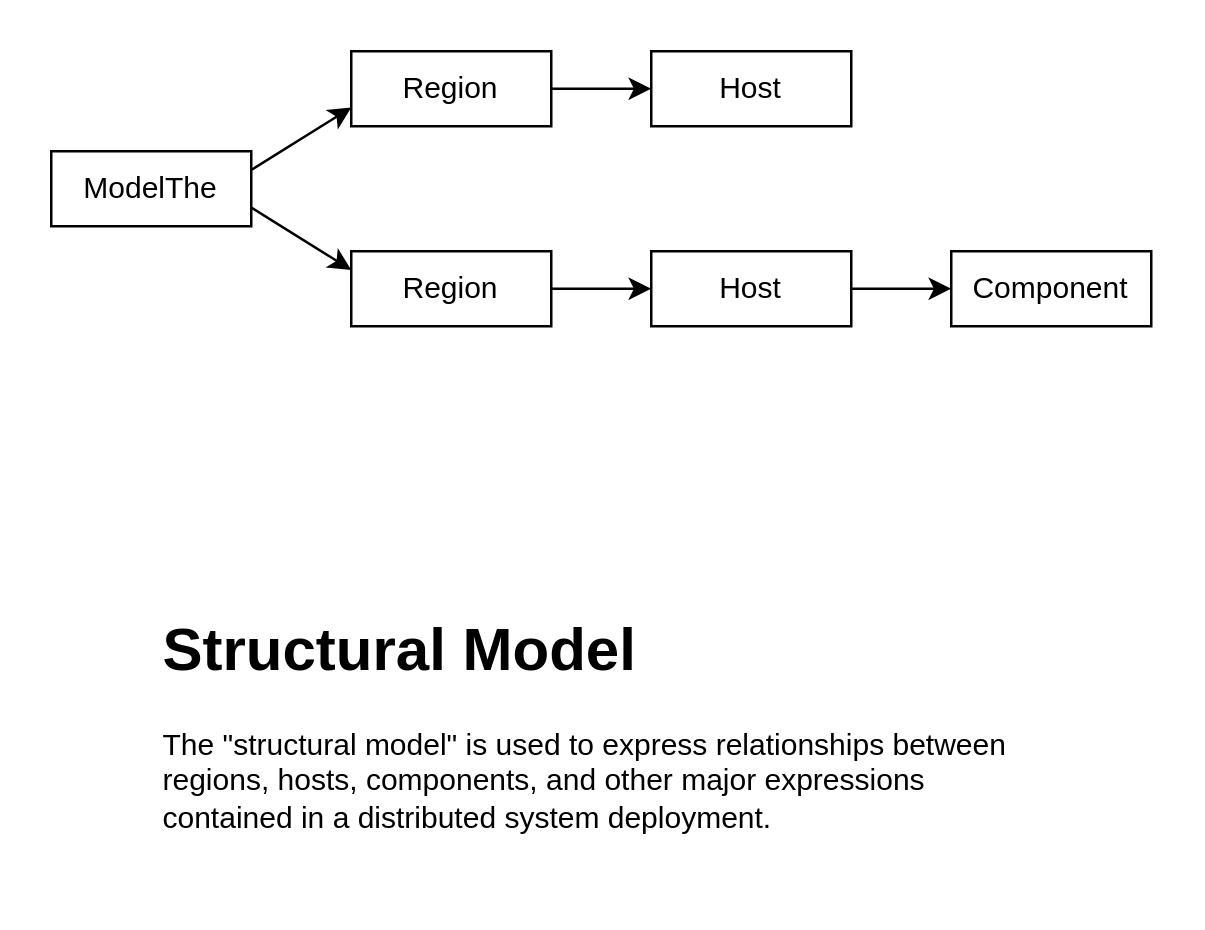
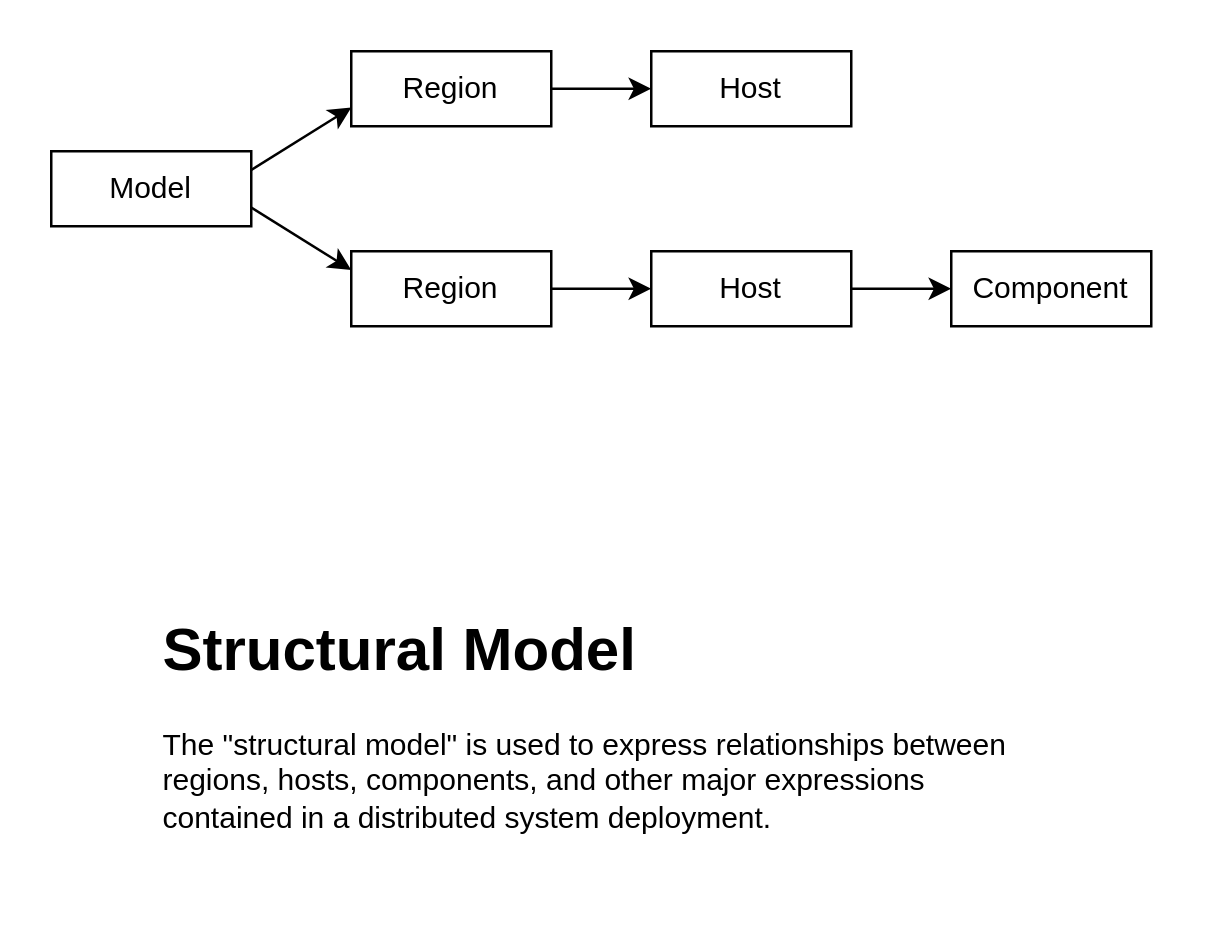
node "ModelThe": label "ModelThe" -> "Model"
